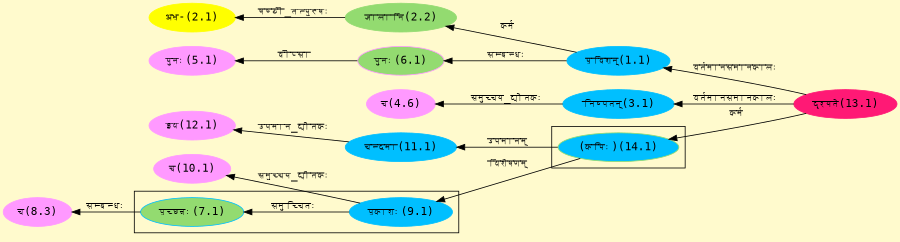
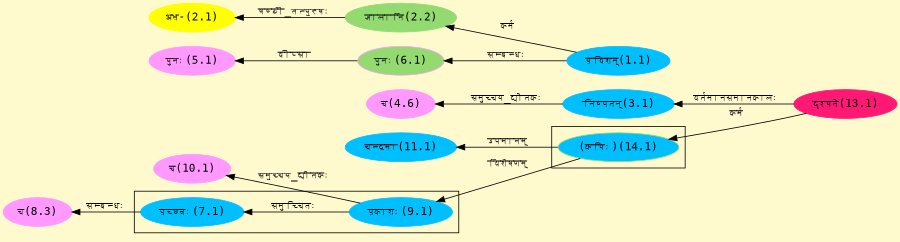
edge "दृश्यते(13.1)" -> "प्रविशन्(1.1)": removed, label "वर्तमानसमानकालः"
node "इव(12.1)": removed
node "प्रच्छन्नः(7.1)": fillcolor #93db70 -> #00bfff
